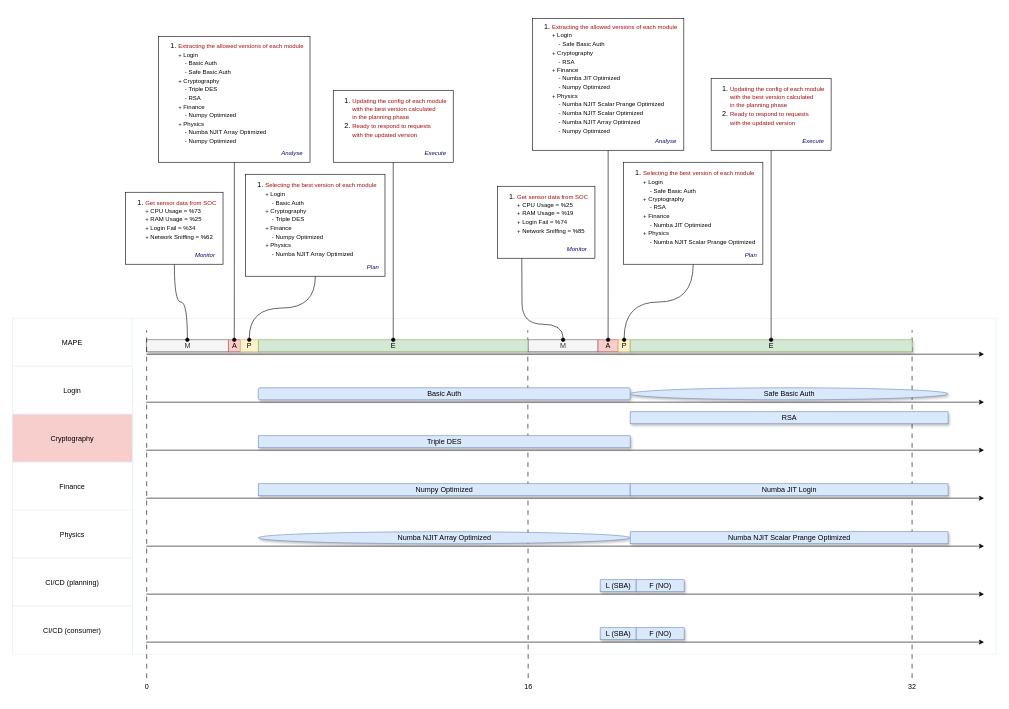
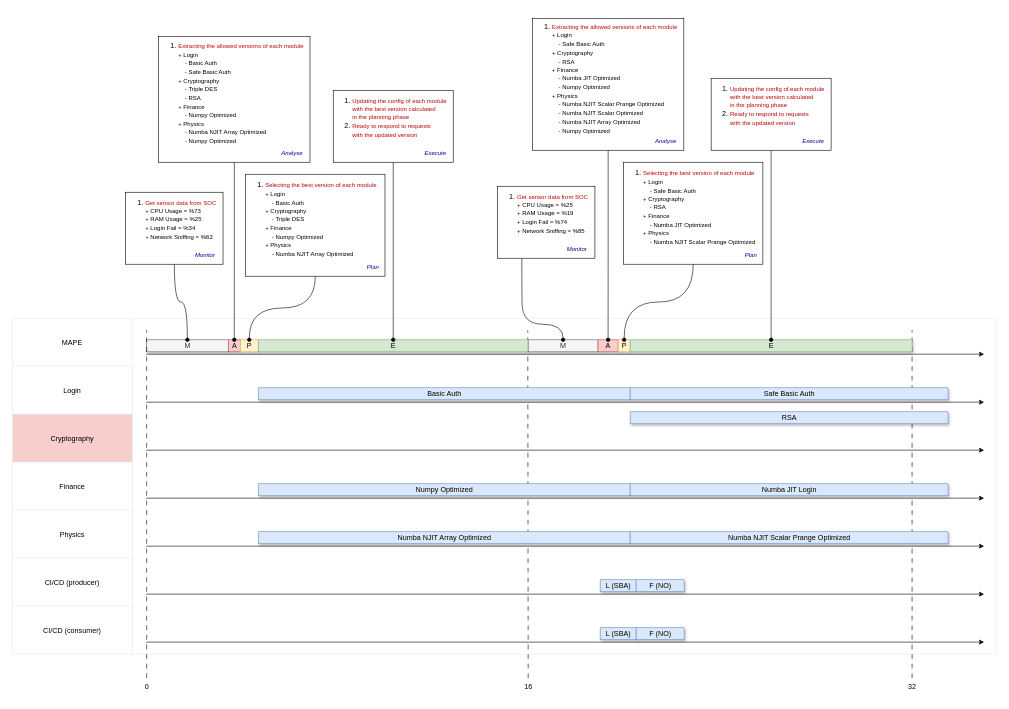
node "Basic Auth": shape rounded rectangle -> rectangle
node "Safe Basic Auth": shape ellipse -> rectangle
node "Triple DES": removed
node "Numba NJIT Array Optimized": shape ellipse -> rectangle
node "CI/CD (planning)": label "CI/CD (planning)" -> "CI/CD (producer)"
